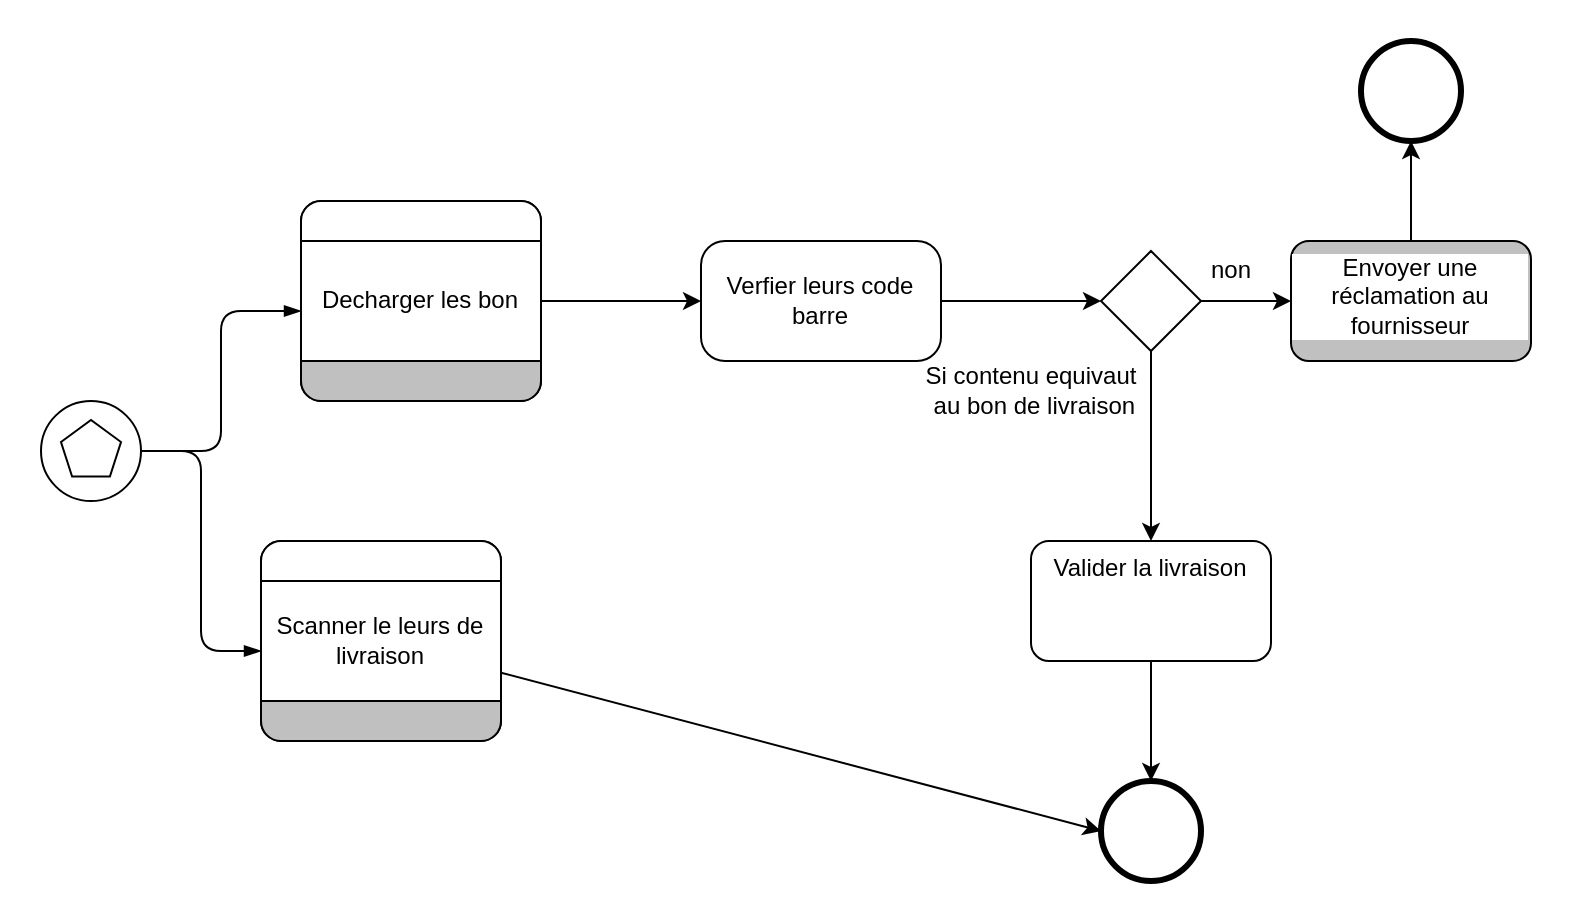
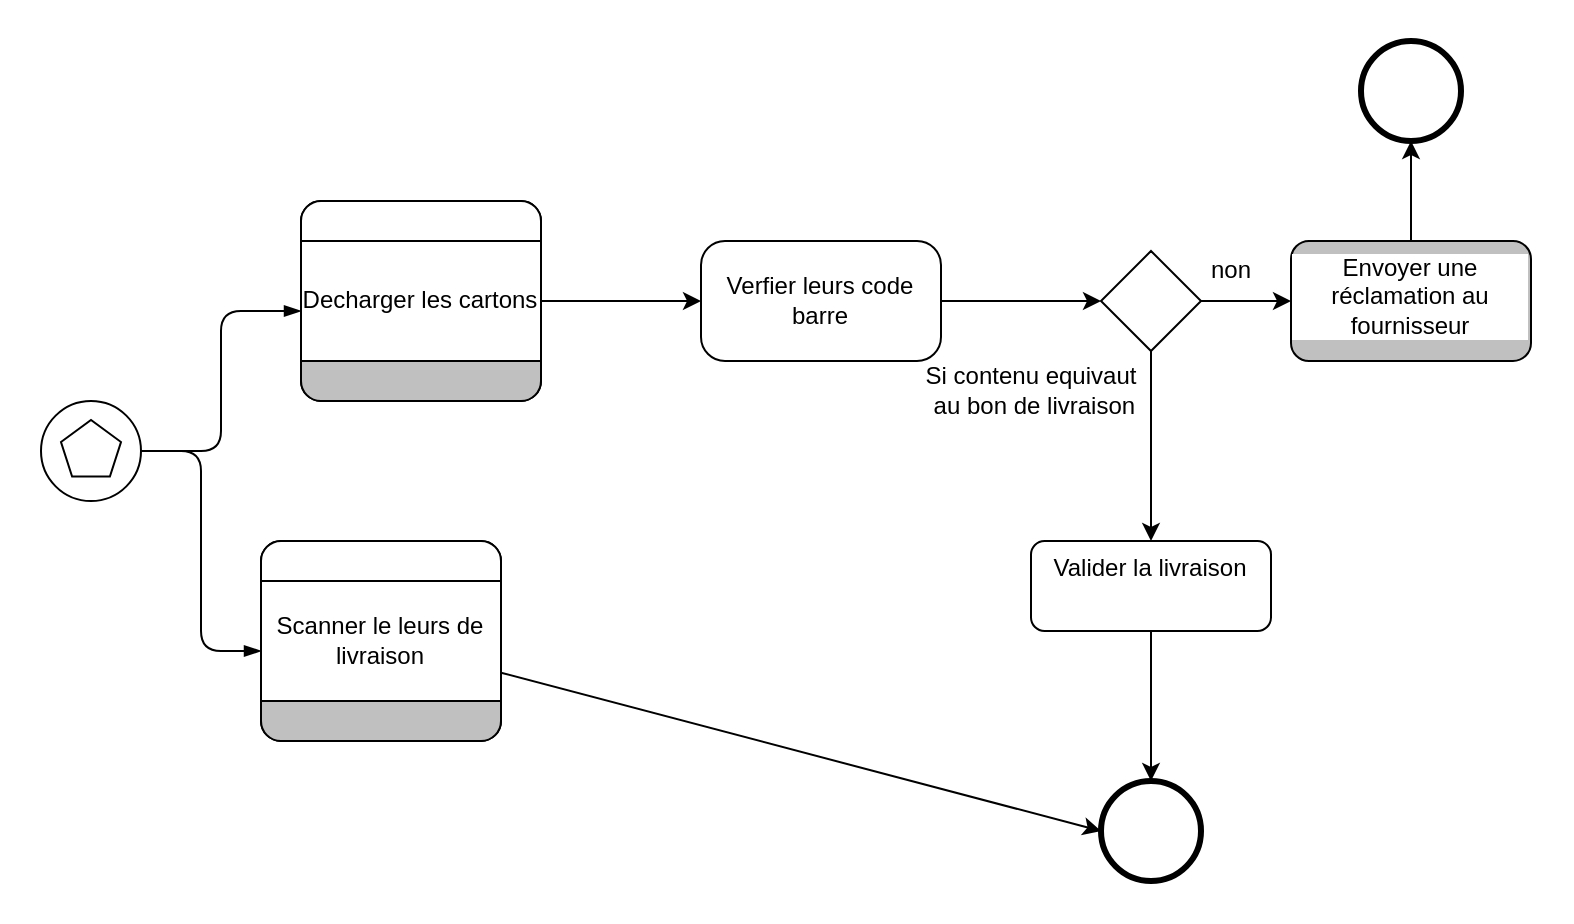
node "Decharger les bon": label "Decharger les bon" -> "Decharger les cartons"
node "Valider la livraison": size 240x120 -> 240x90
